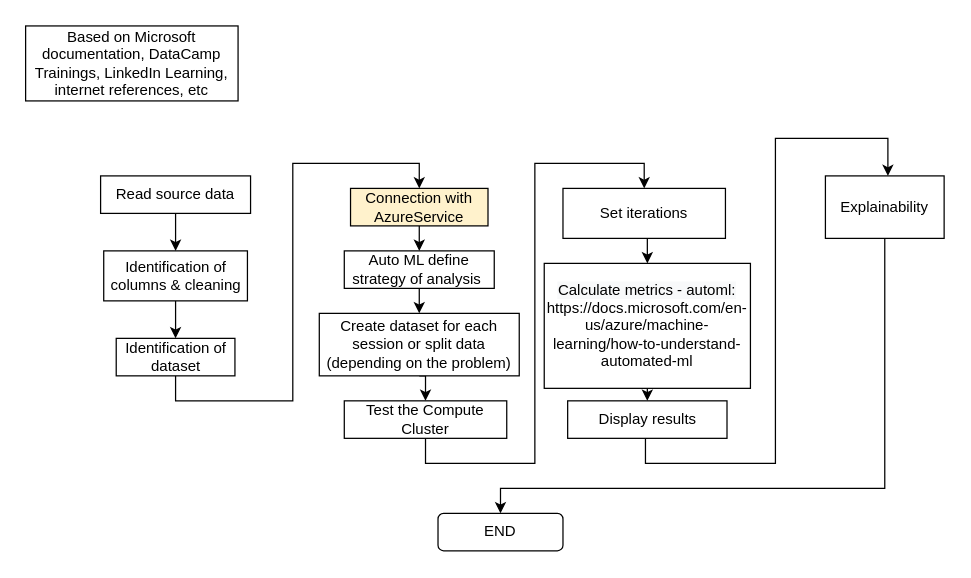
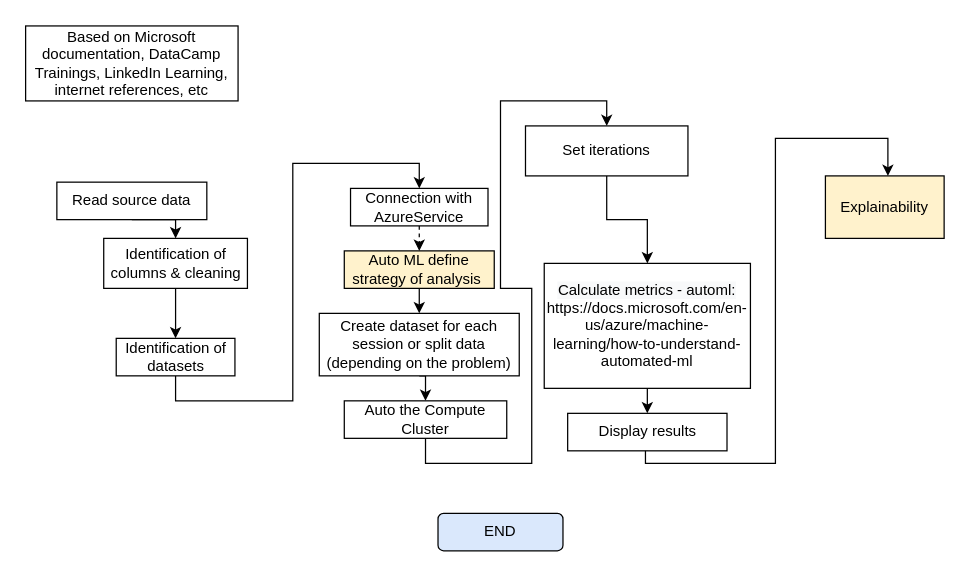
node "Read source data": moved (176, 194) -> (132, 201)
node "Connection with AzureService": fillcolor #fff2cc -> #ffffff
node "Explainability": fillcolor #ffffff -> #fff2cc
node "Set iterations": moved (644, 213) -> (607, 151)
edge "Connection with AzureService" -> "Auto ML define strategy of analysis": style solid -> dashed
node "Auto ML define strategy of analysis": fillcolor #ffffff -> #fff2cc
node "Identification of columns & cleaning": moved (176, 276) -> (176, 263)
node "Identification of dataset": label "Identification of dataset" -> "Identification of datasets"
node "Test the Compute Cluster": label "Test the Compute Cluster" -> "Auto the Compute Cluster"
node "Display results": moved (648, 419) -> (648, 432)
edge "Explainability" -> "END": removed
node "END": fillcolor #ffffff -> #dae8fc
